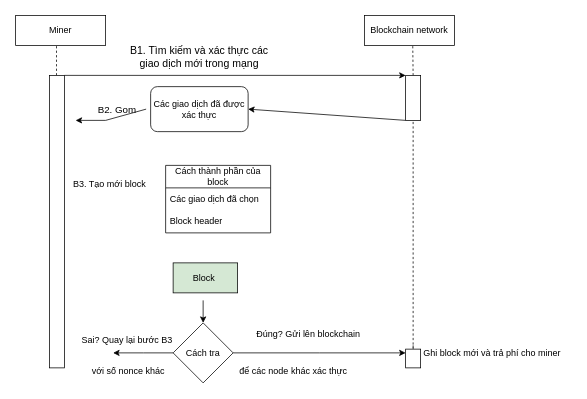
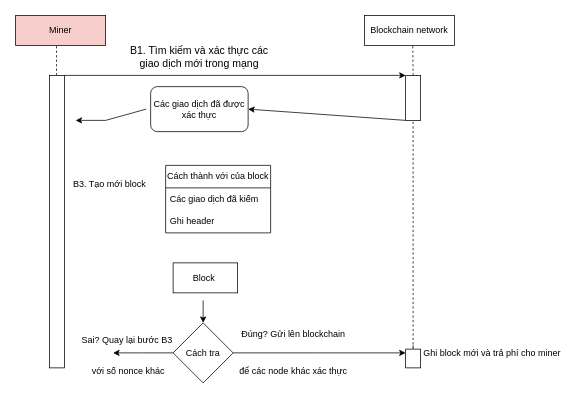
node "Miner": fillcolor #ffffff -> #f8cecc
node "B2. Gom": removed
node "Cách thành phần của block": label "Cách thành phần của block" -> "Cách thành với của block"
node "Các giao dịch đã chọn": label "Các giao dịch đã chọn" -> "Các giao dịch đã kiếm"
node "Block header": label "Block header" -> "Ghi header"
node "Block": fillcolor #d5e8d4 -> #ffffff
node "Đúng? Gửi lên blockchain": moved (308, 334) -> (293, 334)
